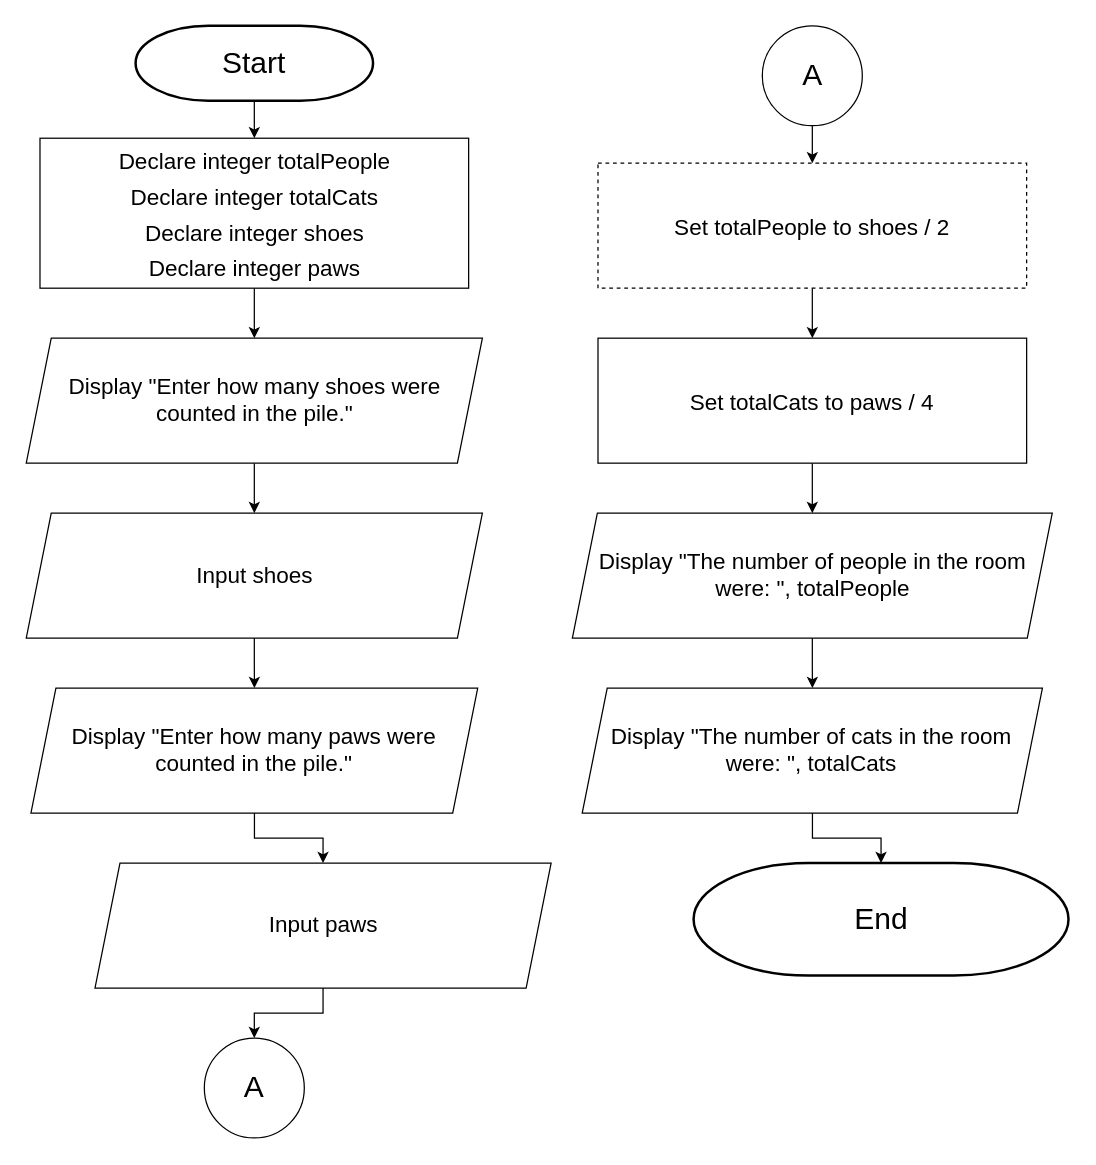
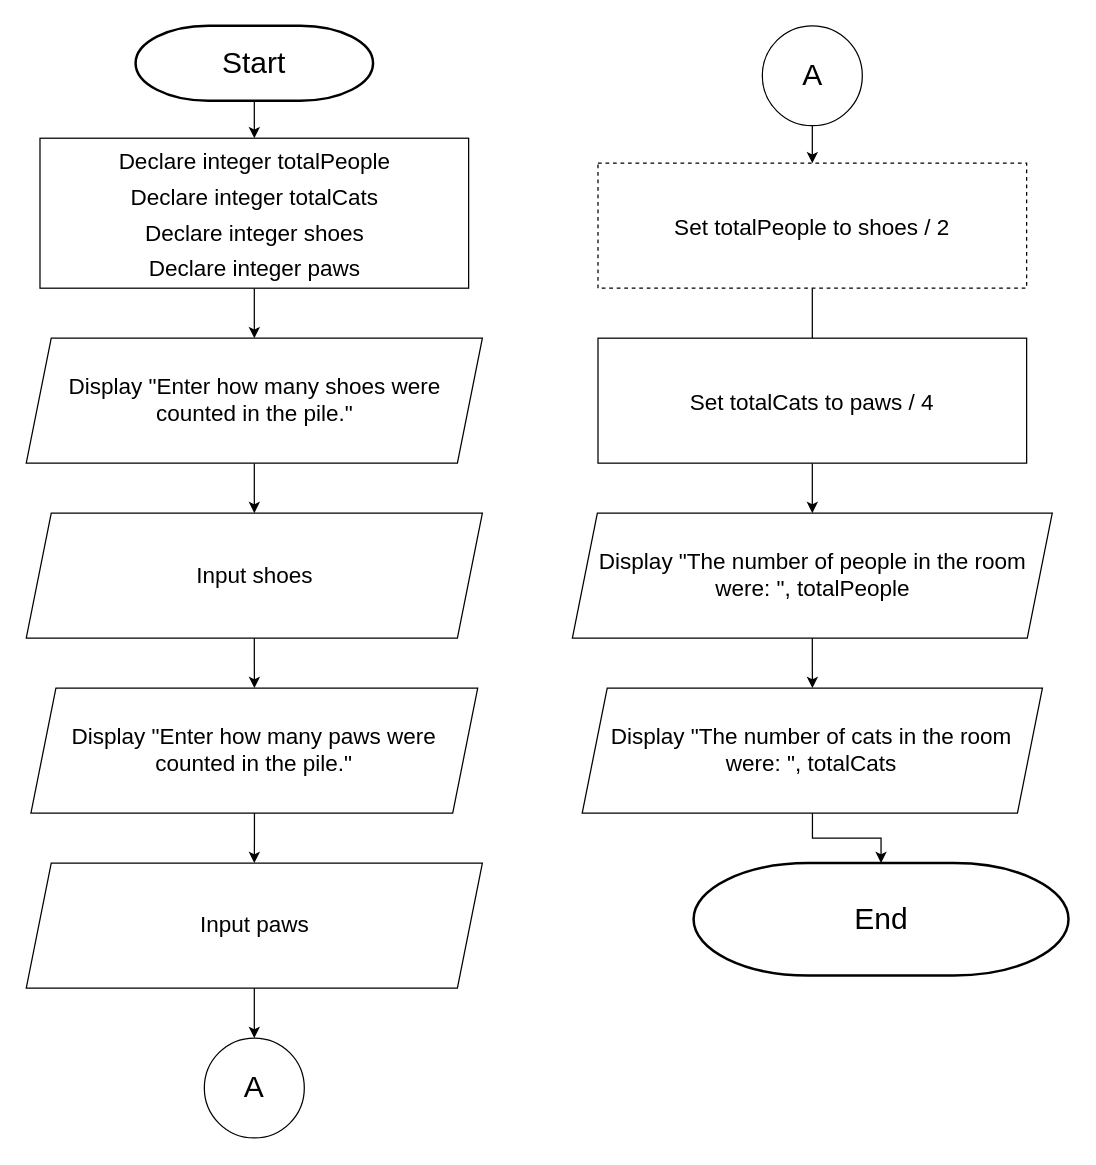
edge "Set totalPeople to shoes / 2" -> "Set totalCats to paws / 4": arrowhead classic -> none
node "Input paws": moved (323, 926) -> (254, 926)
